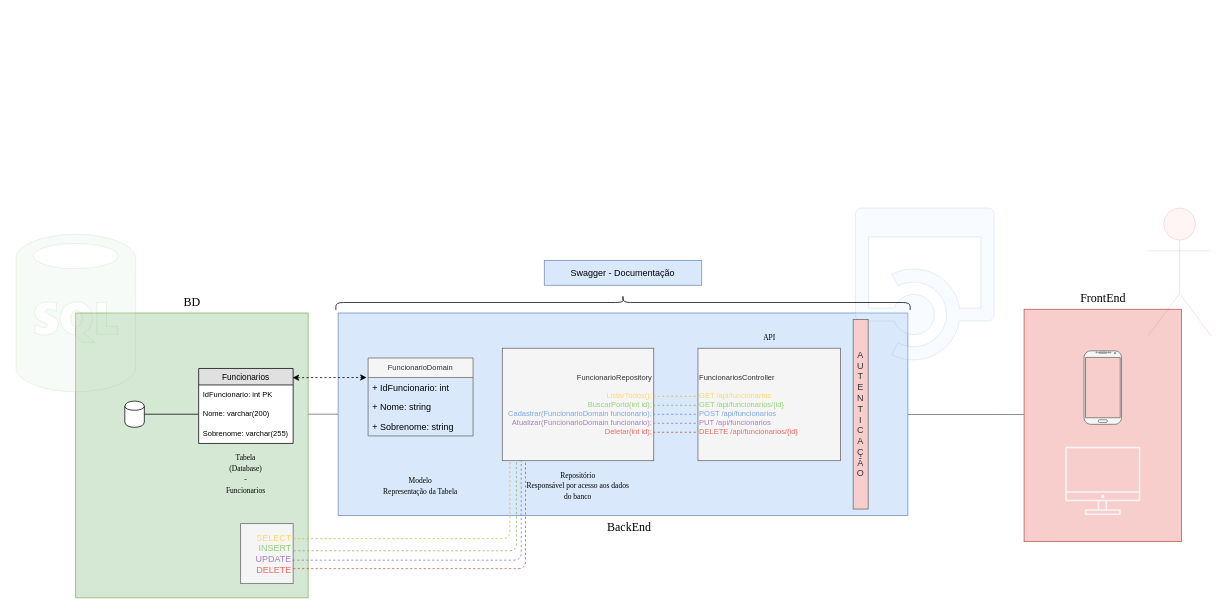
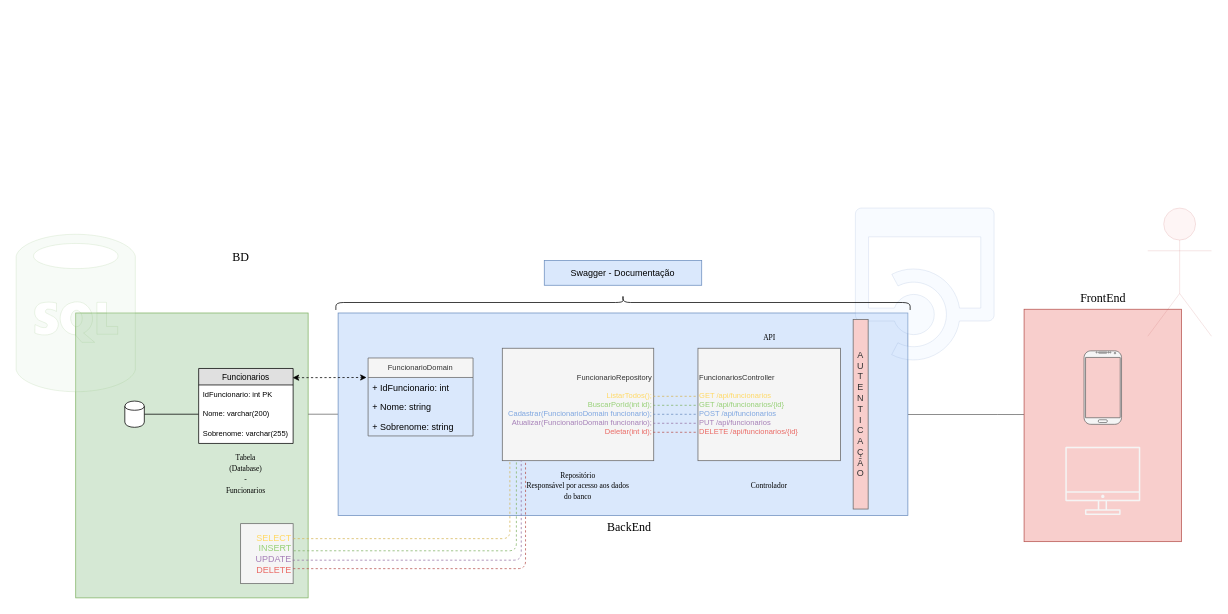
node "BD": moved (192, 302) -> (240, 257)
node "Modelo Representação da Tabela": removed
node "Controlador": added
